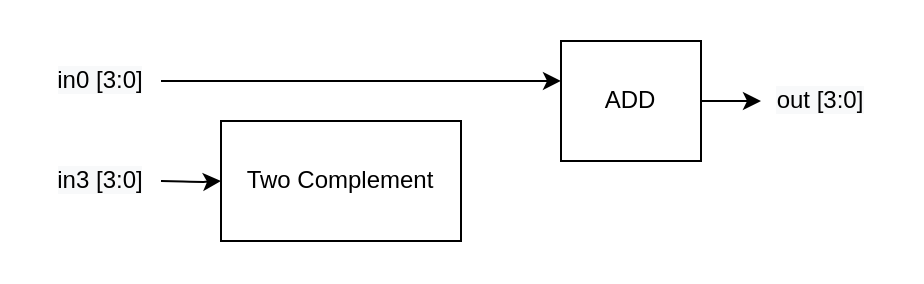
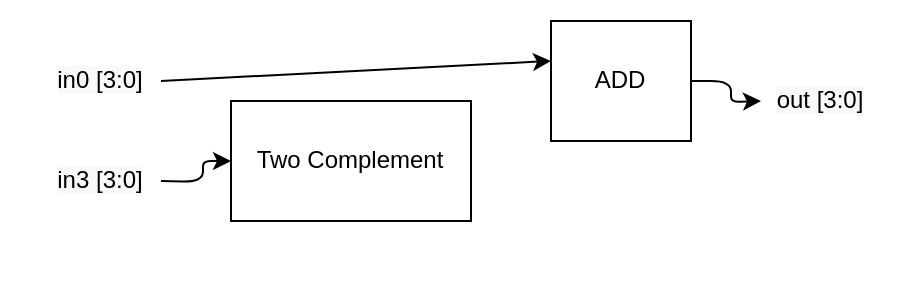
node "ADD": moved (631, 101) -> (621, 81)
node "Two Complement": moved (341, 181) -> (351, 161)
